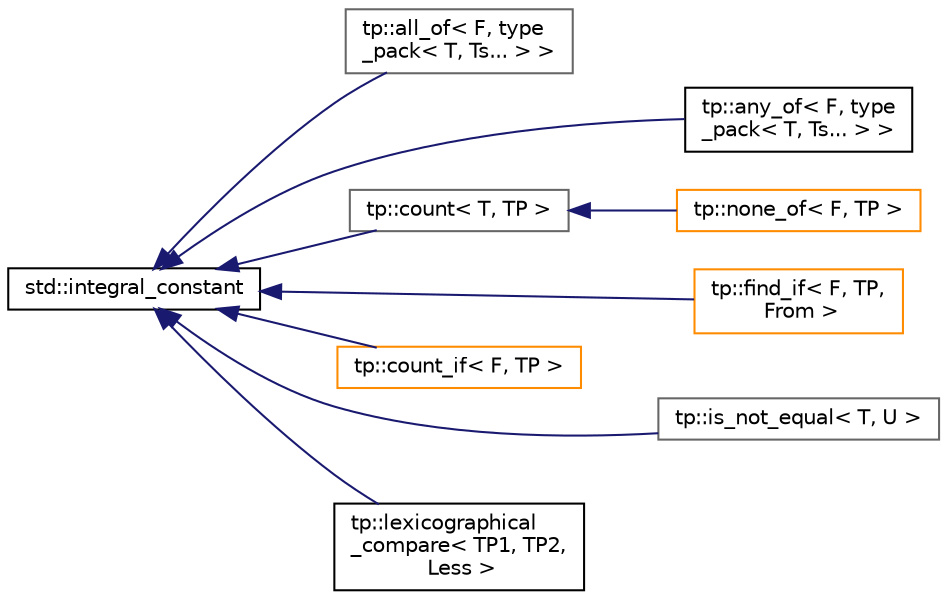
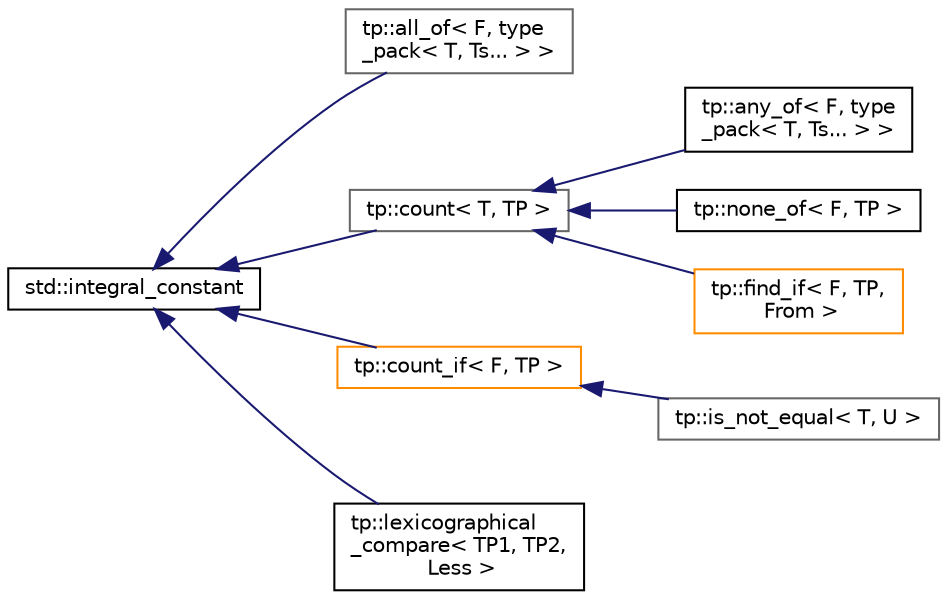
edge "tp::any_of< F, type _pack< T, Ts... > >" -> "std::integral_constant": now "tp::any_of< F, type _pack< T, Ts... > >" -> "tp::count< T, TP >"
node "tp::none_of< F, TP >": color darkorange -> black
edge "tp::find_if< F, TP, From >" -> "std::integral_constant": now "tp::find_if< F, TP, From >" -> "tp::count< T, TP >"
edge "tp::is_not_equal< T, U >" -> "std::integral_constant": now "tp::is_not_equal< T, U >" -> "tp::count_if< F, TP >"
